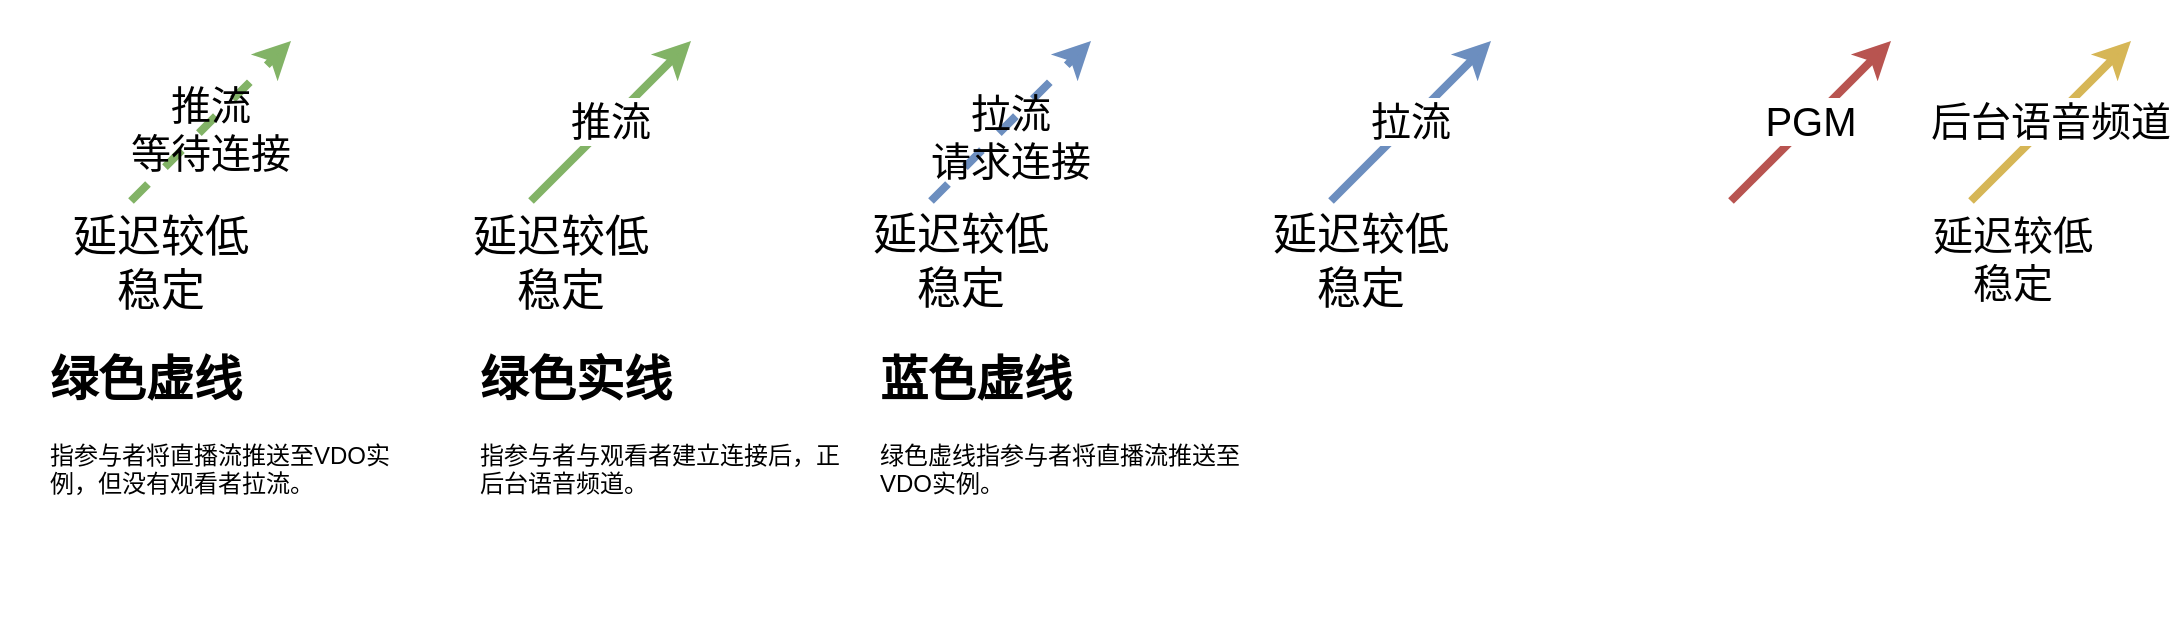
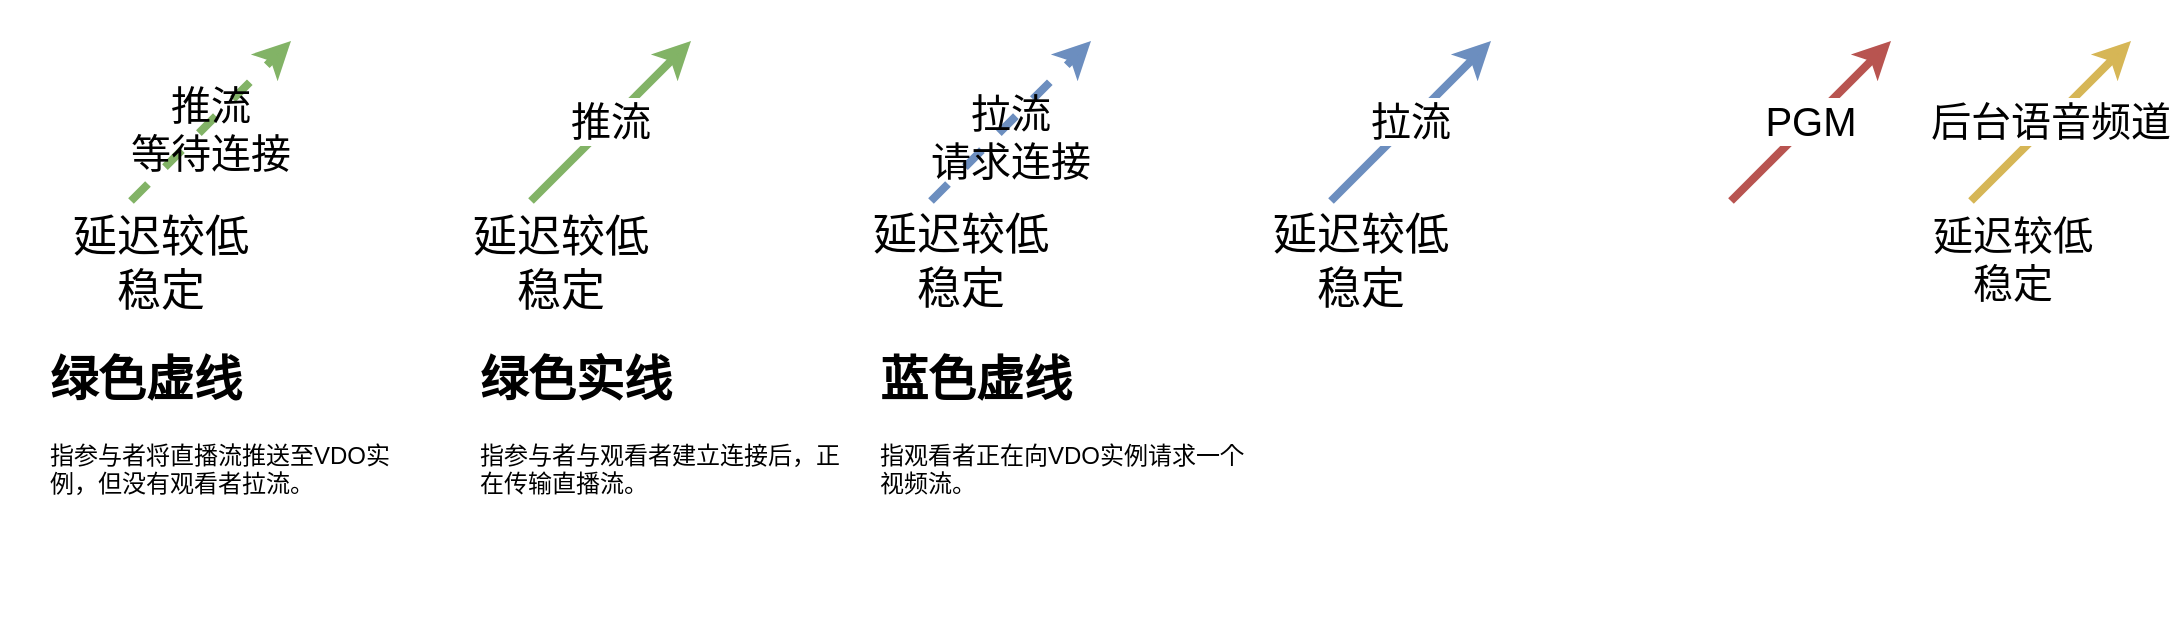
node "绿色实线指参与者与观看者建立连接后，正后台语音频道。": label "绿色实线指参与者与观看者建立连接后，正后台语音频道。" -> "绿色实线指参与者与观看者建立连接后，正在传输直播流。"
node "蓝色虚线绿色虚线指参与者将直播流推送至VDO实例。": label "蓝色虚线绿色虚线指参与者将直播流推送至VDO实例。" -> "蓝色虚线指观看者正在向VDO实例请求一个视频流。"
